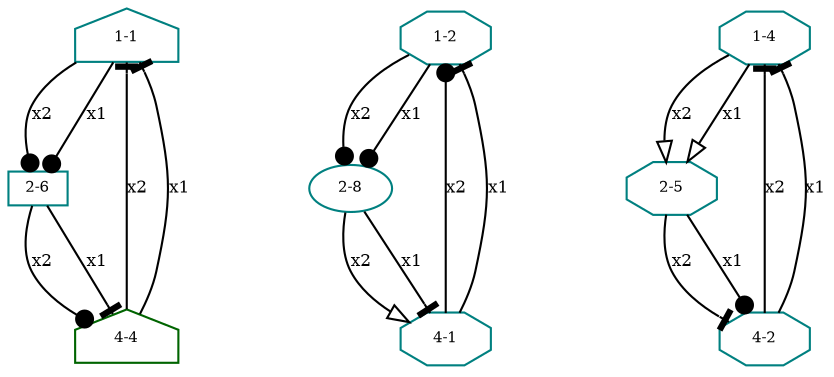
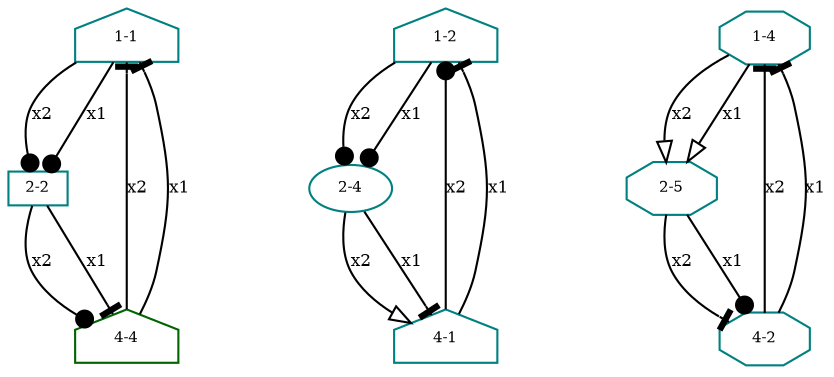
node "1-2": shape octagon -> house
node "2-6": label "2-6" -> "2-2"
node "2-8": label "2-8" -> "2-4"
node "4-1": shape octagon -> house
